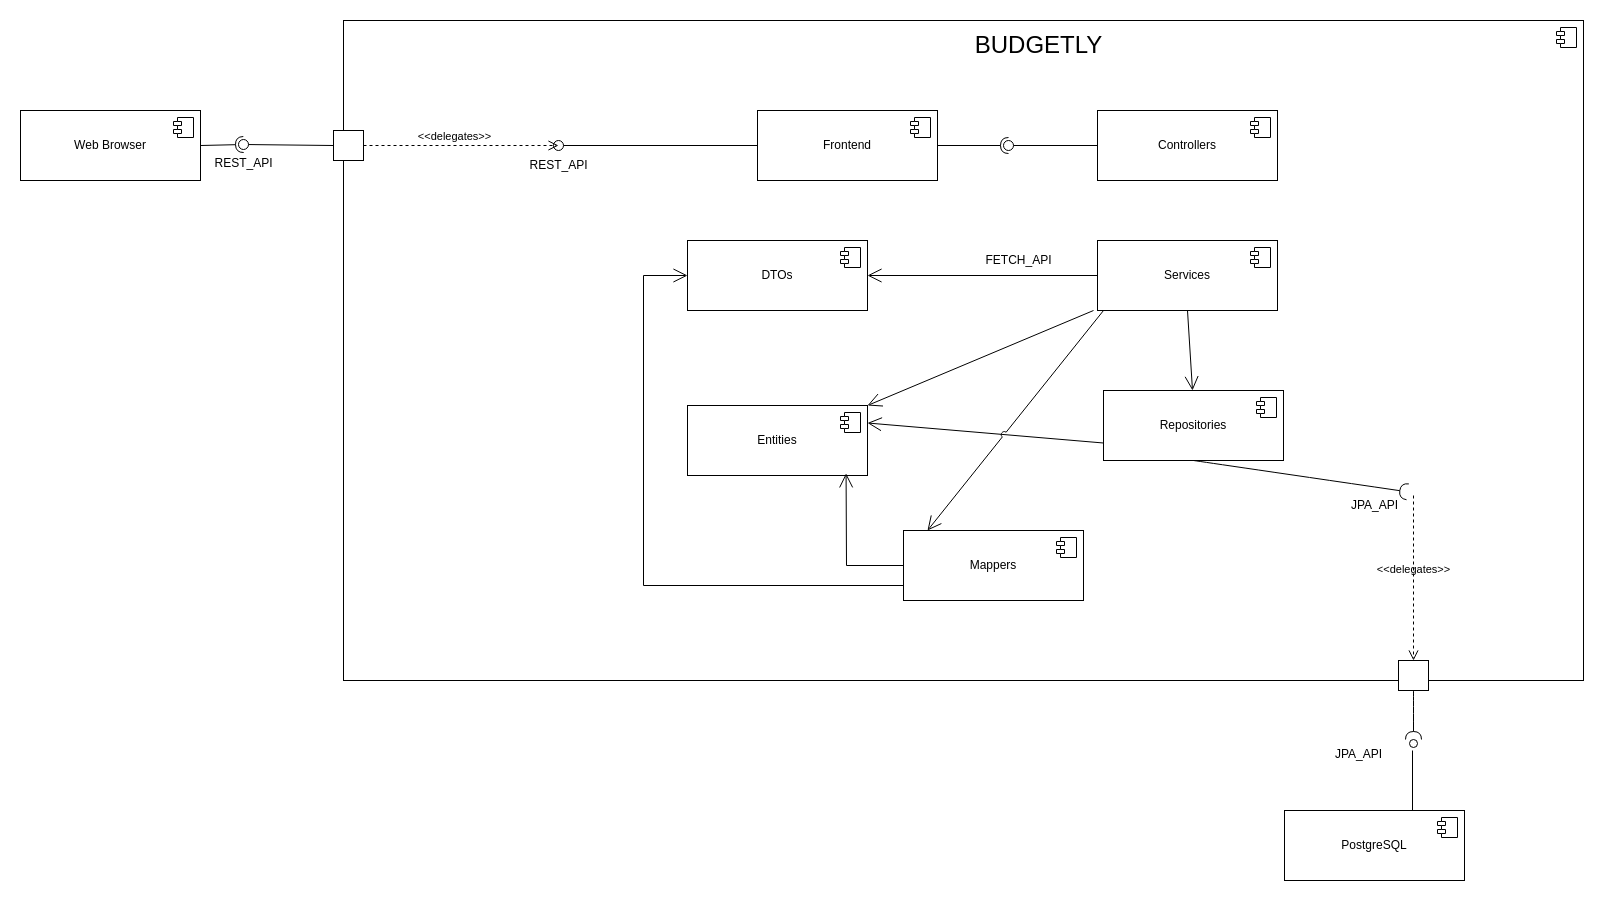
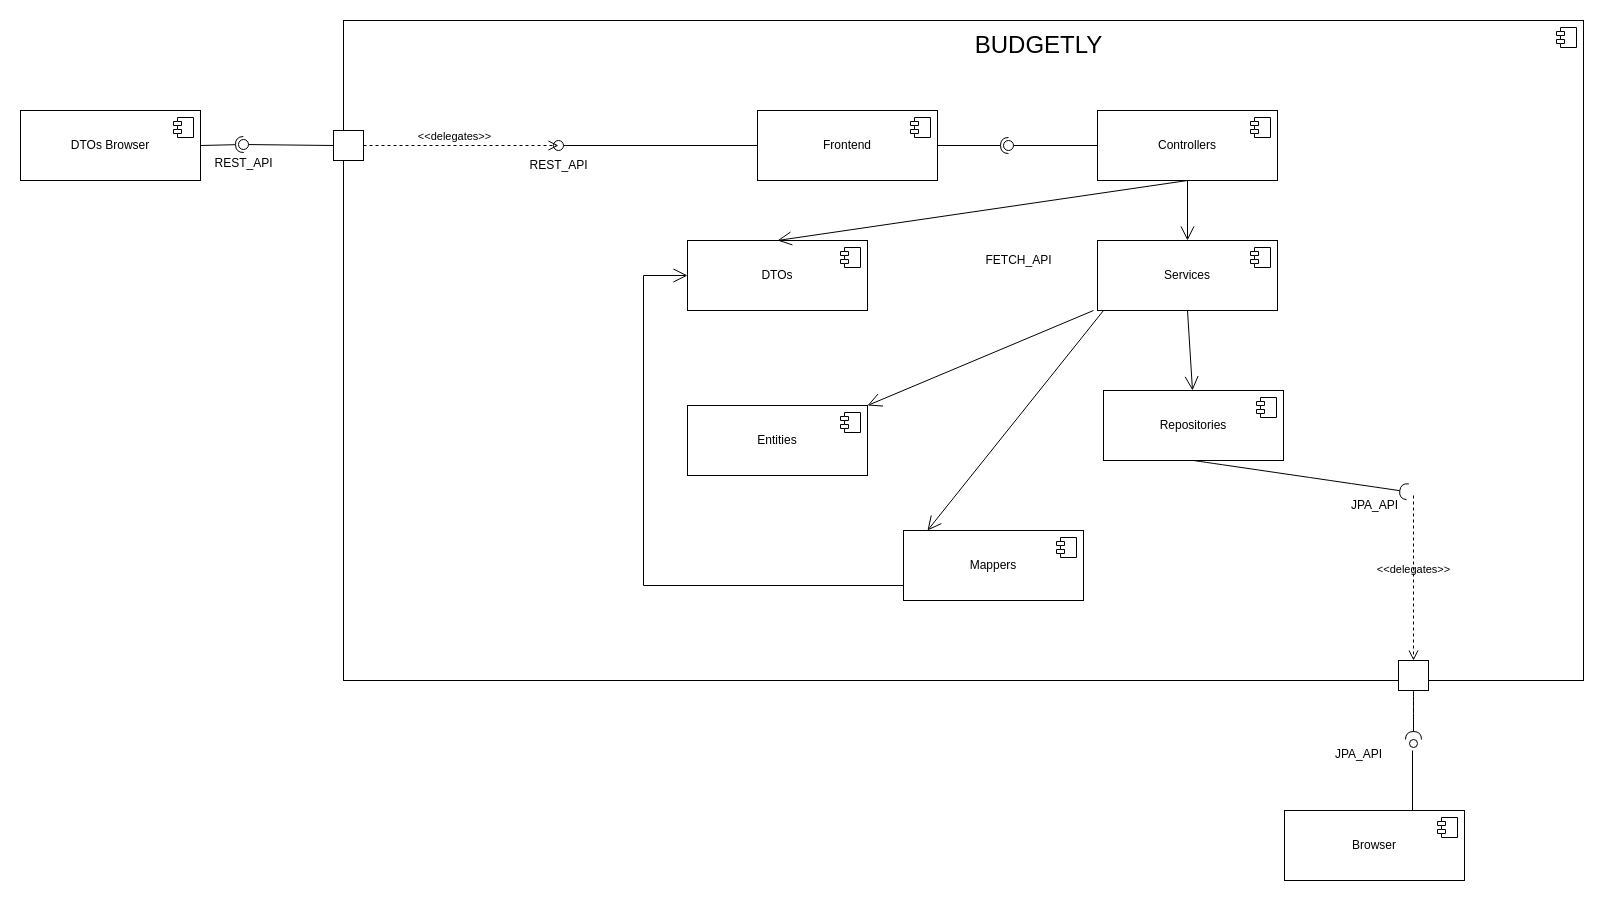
node "Web Browser": label "Web Browser" -> "DTOs Browser"
edge "Controllers" -> "Services": added
edge "Controllers" -> "DTOs": added
edge "Services" -> "DTOs": removed
edge "Repositories" -> "Entities": removed
edge "Mappers" -> "Entities": removed
node "PostgreSQL": label "PostgreSQL" -> "Browser"
